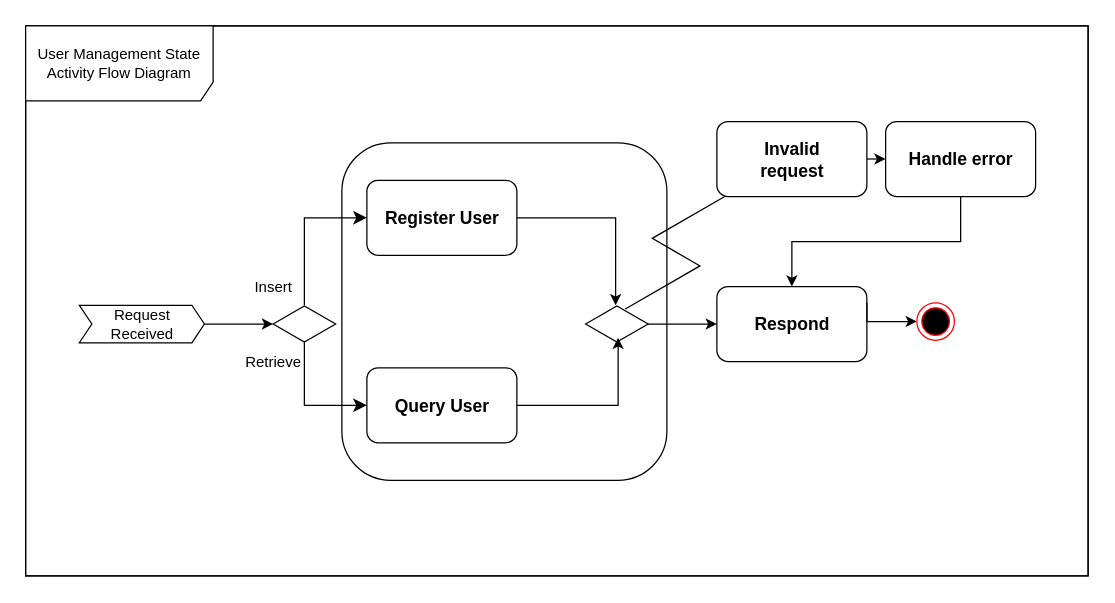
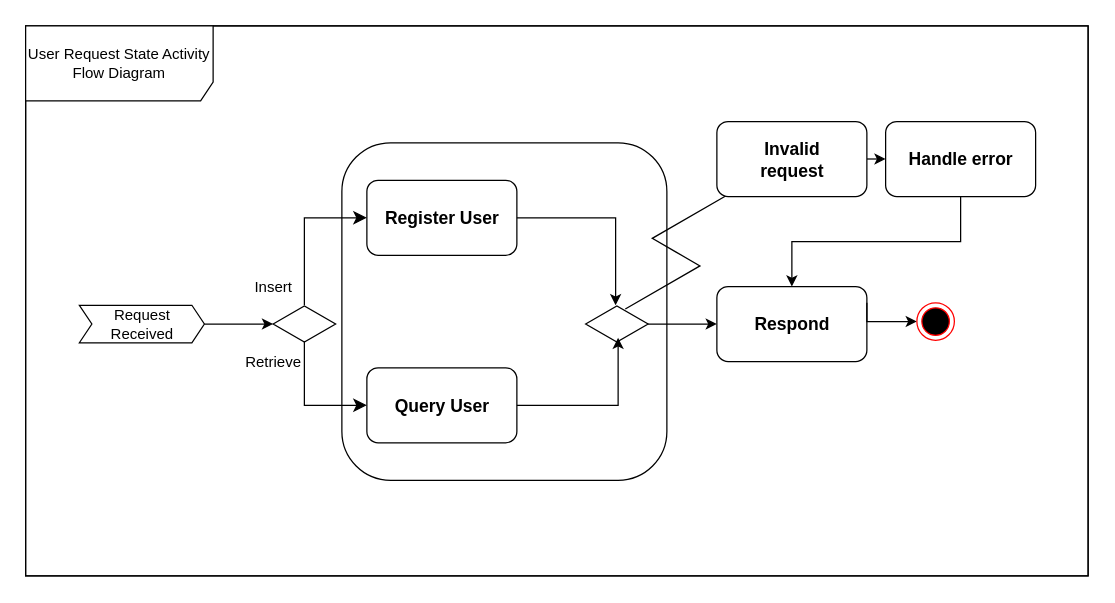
node "User Management State Activity Flow Diagram": label "User Management State Activity Flow Diagram" -> "User Request State Activity Flow Diagram"
